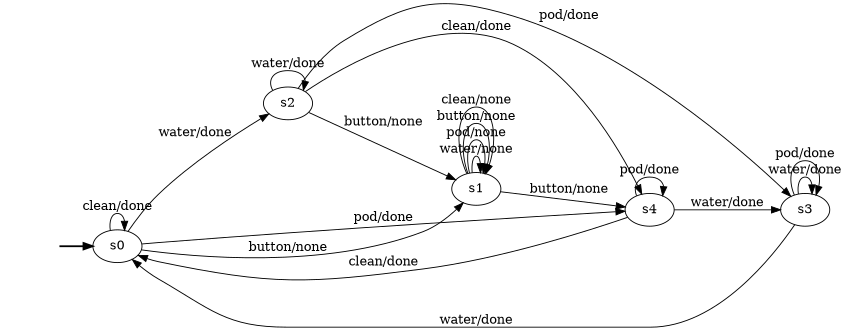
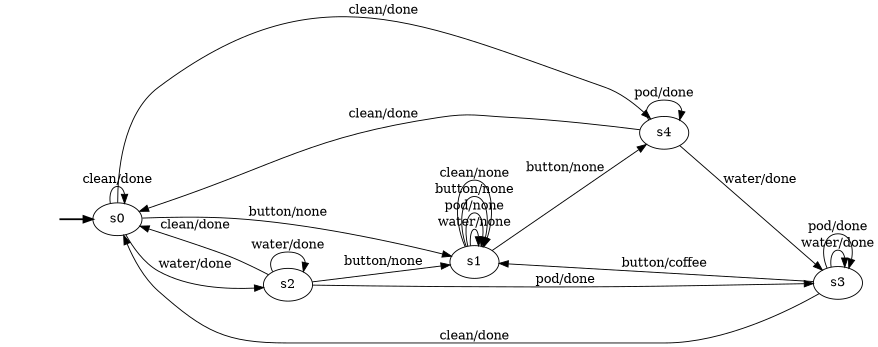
edge "s2" -> "s4": now "s2" -> "s0"
edge "s0" -> "s4": label "pod/done" -> "clean/done"
edge "s3" -> "s1": added, label "button/coffee"
edge "s3" -> "s0": label "water/done" -> "clean/done"
